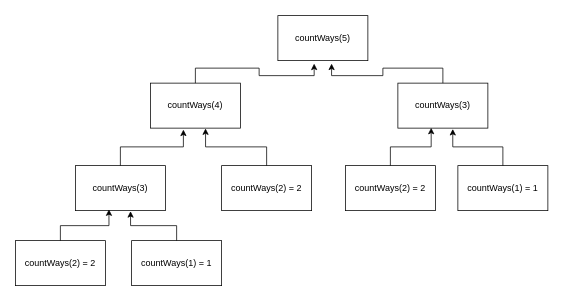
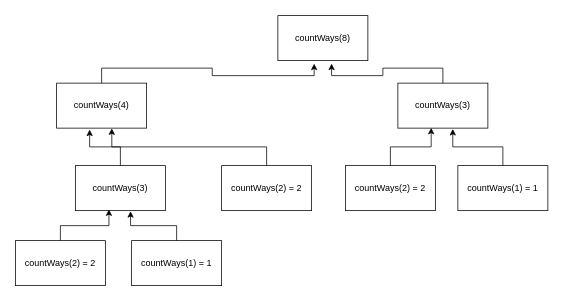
node "countWays(5)": label "countWays(5)" -> "countWays(8)"
node "countWays(4)": moved (195, 105) -> (102, 105)
